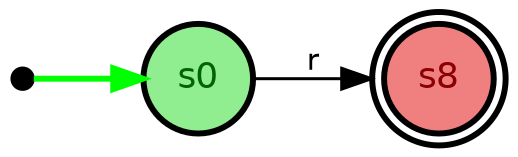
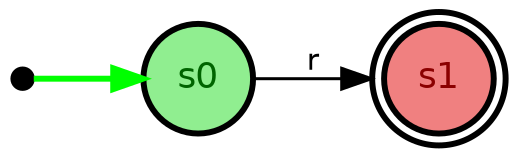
node "s8": label "s8" -> "s1"
